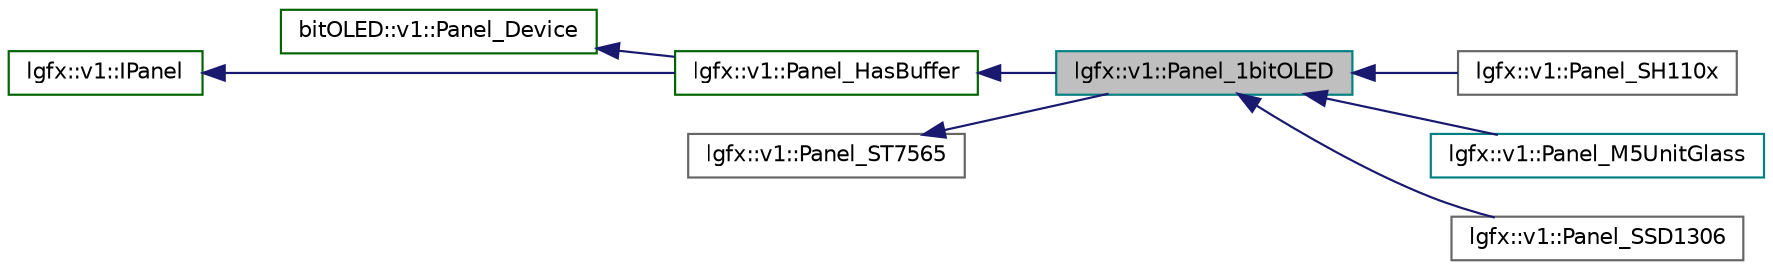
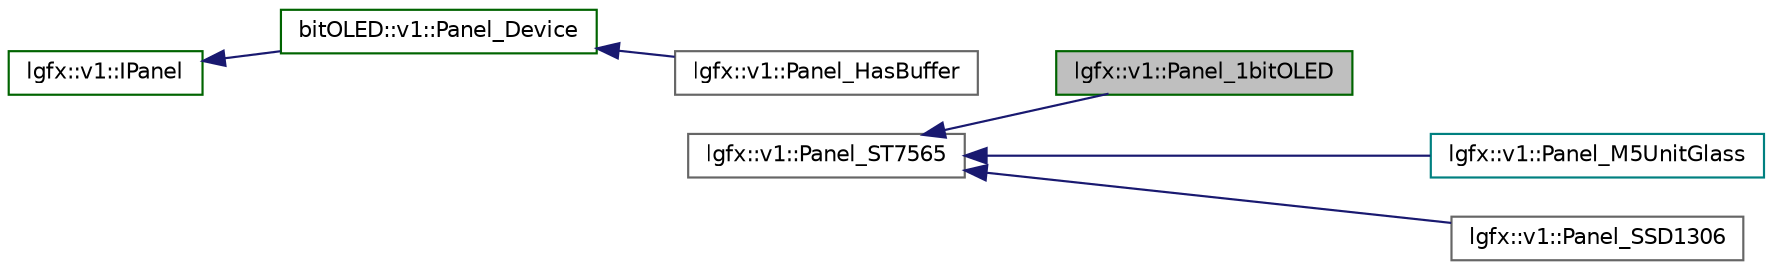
edge "lgfx::v1::Panel_HasBuffer" -> "lgfx::v1::IPanel": now "bitOLED::v1::Panel_Device" -> "lgfx::v1::IPanel"
node "lgfx::v1::Panel_HasBuffer": color darkgreen -> gray40
edge "lgfx::v1::Panel_1bitOLED" -> "lgfx::v1::Panel_HasBuffer": removed
node "lgfx::v1::Panel_1bitOLED": color teal -> darkgreen
node "lgfx::v1::Panel_SH110x": removed
edge "lgfx::v1::Panel_M5UnitGlass" -> "lgfx::v1::Panel_1bitOLED": now "lgfx::v1::Panel_M5UnitGlass" -> "lgfx::v1::Panel_ST7565"
edge "lgfx::v1::Panel_SSD1306" -> "lgfx::v1::Panel_1bitOLED": now "lgfx::v1::Panel_SSD1306" -> "lgfx::v1::Panel_ST7565"
